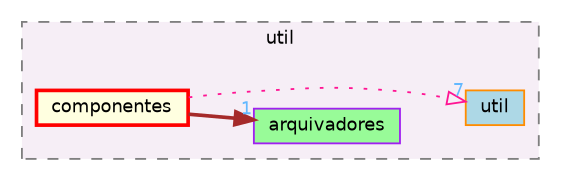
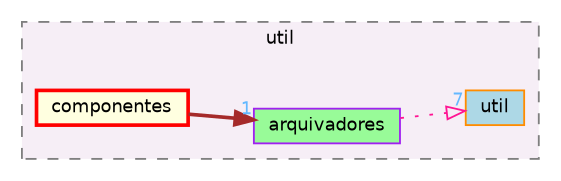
edge "componentes" -> "util": now "arquivadores" -> "util"
